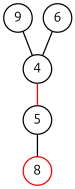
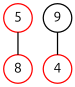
node "6": removed
node "4": color black -> red
edge "4" -- "5": removed
node "5": color black -> red
